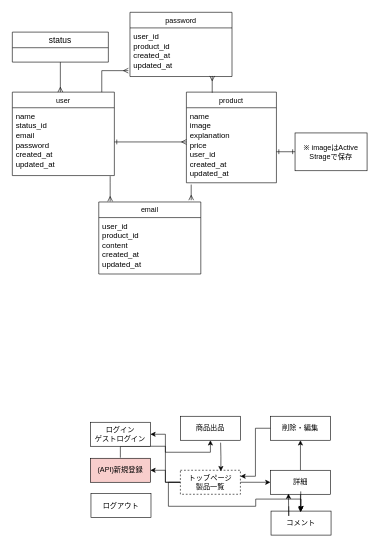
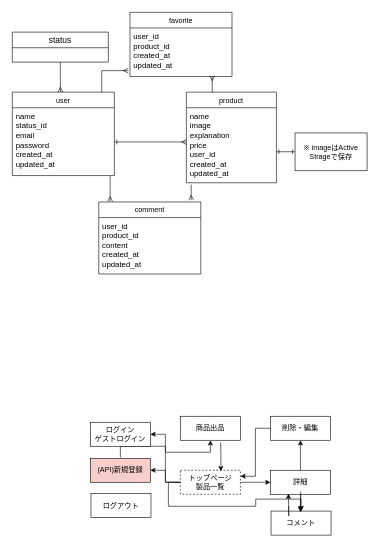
node "password": label "password" -> "favorite"
node "email": label "email" -> "comment"
